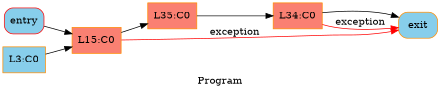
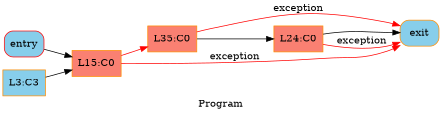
edge "L35:C0" -> "exit": added, label "exception"
node "L34:C0": label "L34:C0" -> "L24:C0"
edge "L15:C0" -> "L35:C0": color black -> red
node "L3:C0": label "L3:C0" -> "L3:C3"
